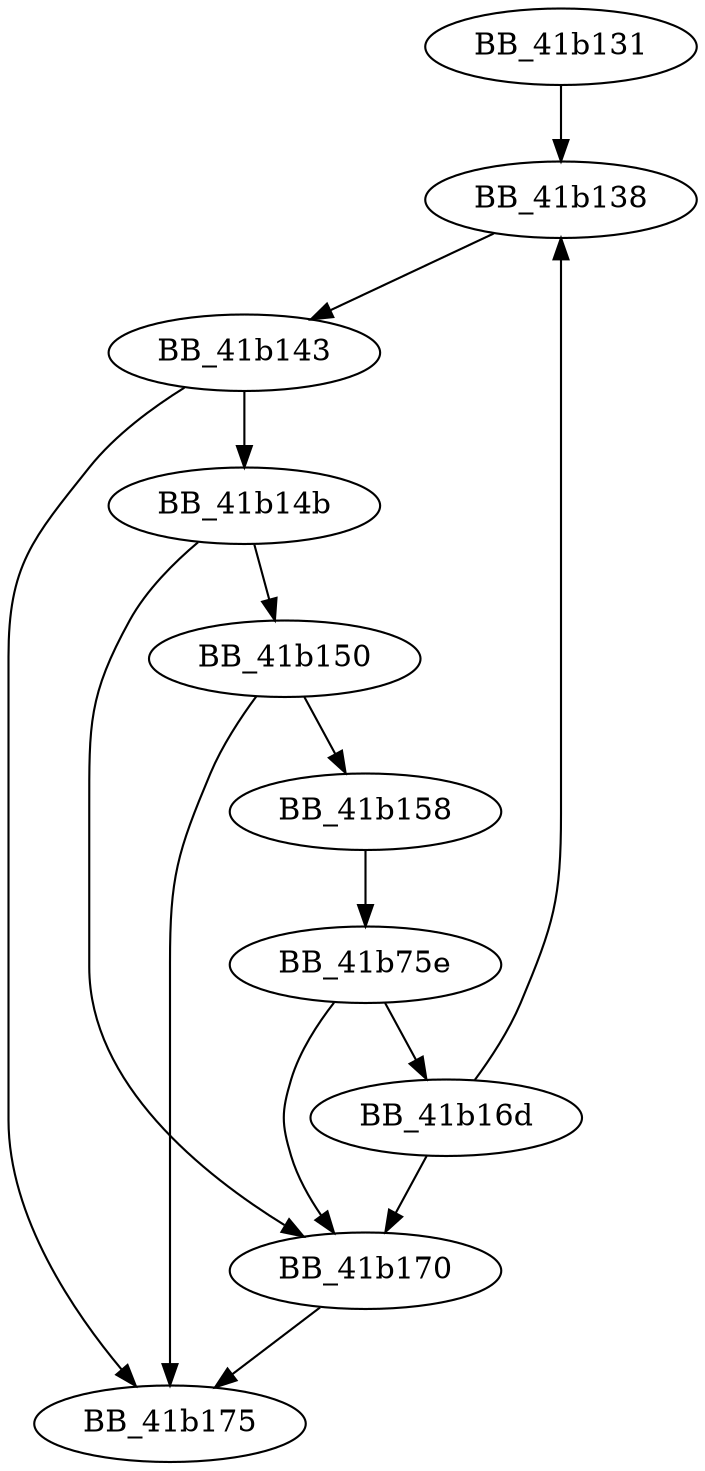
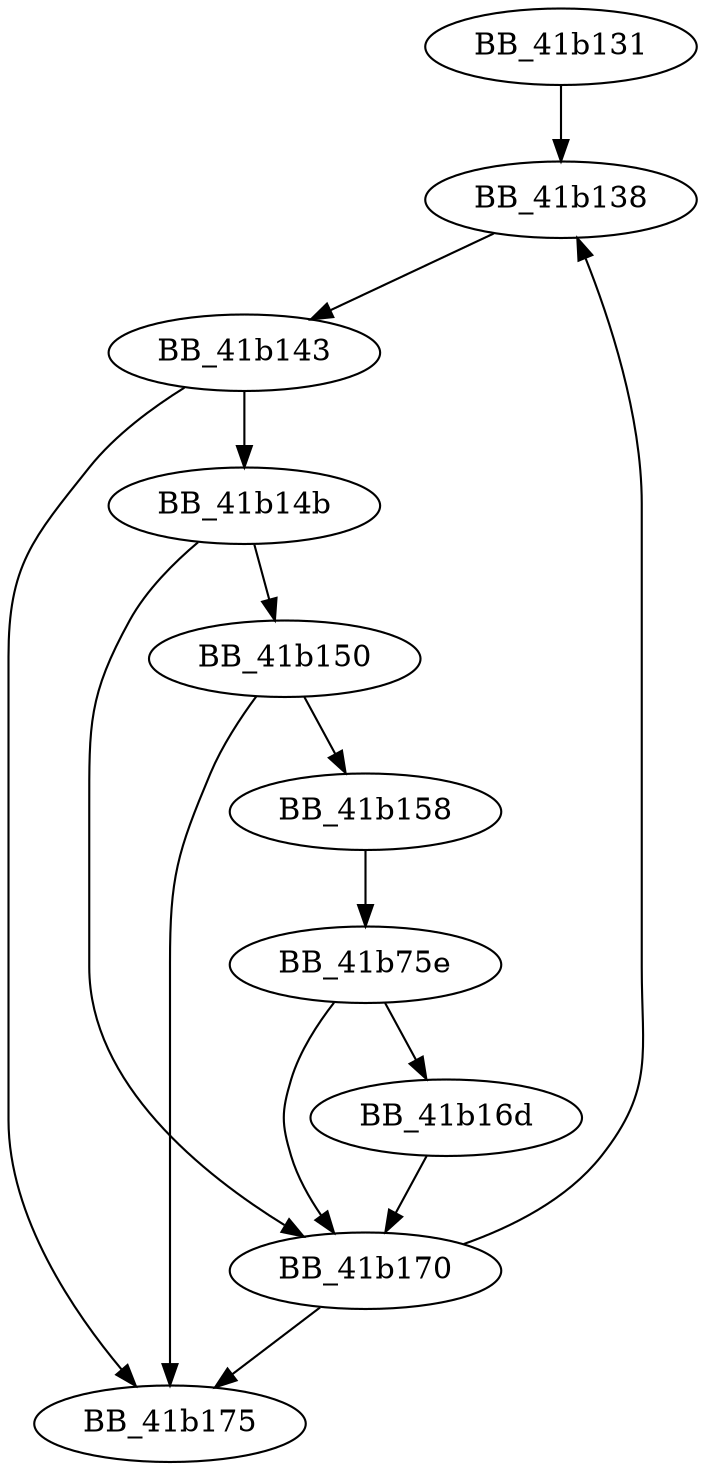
edge "BB_41b16d" -> "BB_41b138": now "BB_41b170" -> "BB_41b138"
